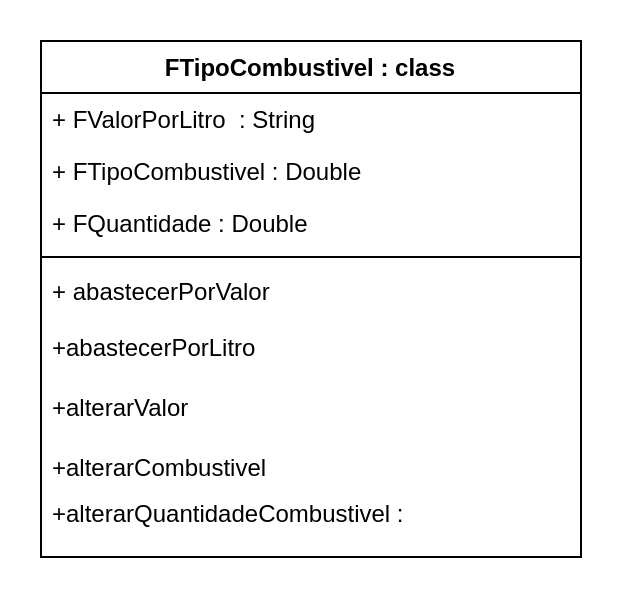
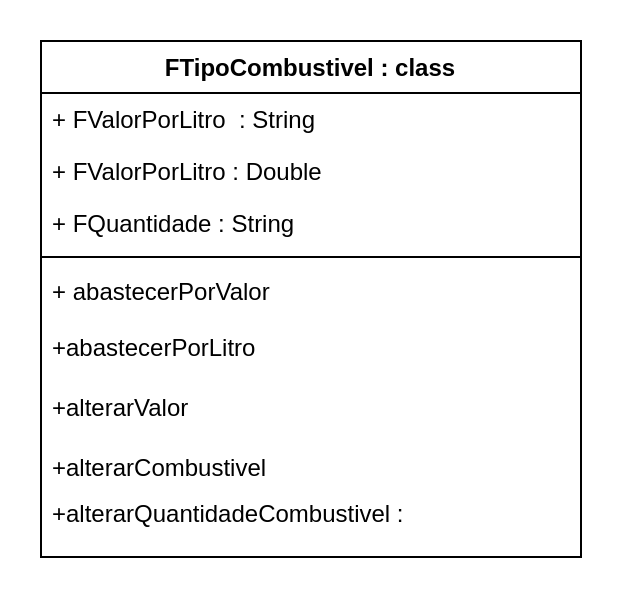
node "+ FTipoCombustivel : Double": label "+ FTipoCombustivel : Double" -> "+ FValorPorLitro : Double"
node "+ FQuantidade : Double": label "+ FQuantidade : Double" -> "+ FQuantidade : String"
